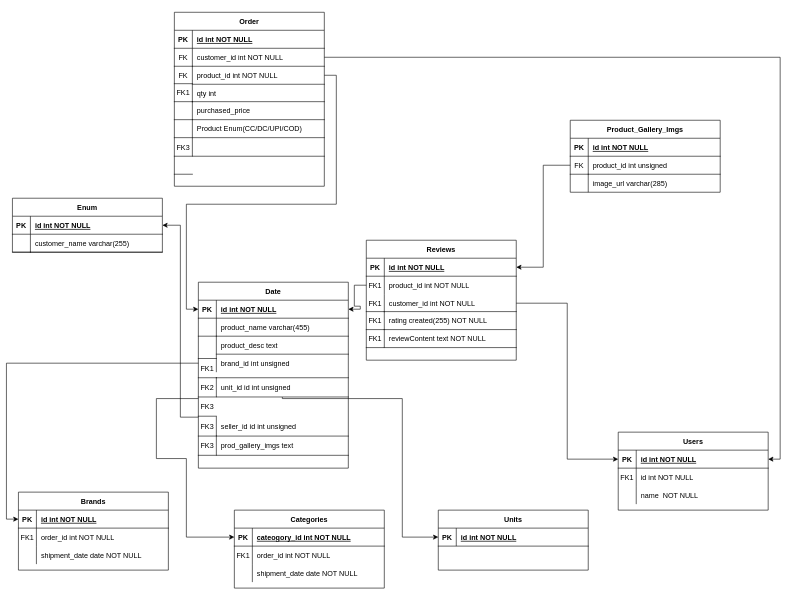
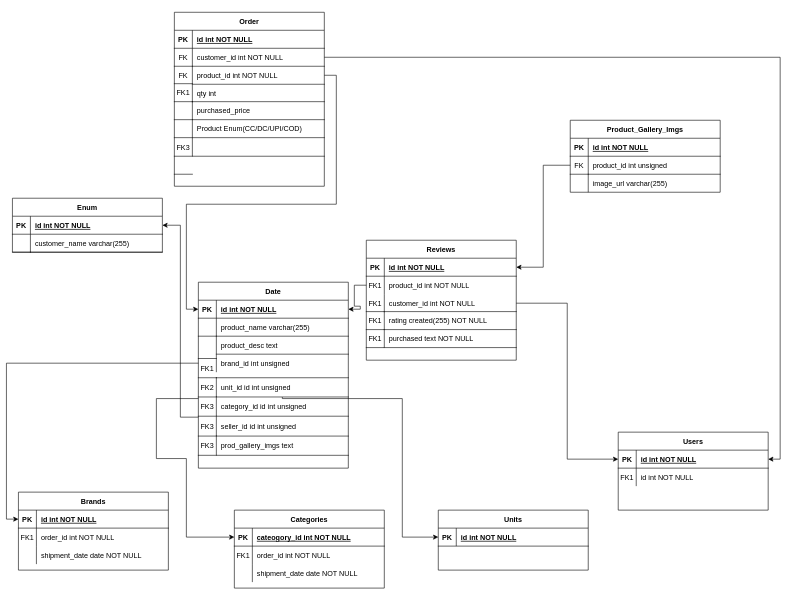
node "image_url varchar(285)": label "image_url varchar(285)" -> "image_url varchar(255)"
node "product_name varchar(455)": label "product_name varchar(455)" -> "product_name varchar(255)"
node "reviewContent text NOT NULL": label "reviewContent text NOT NULL" -> "purchased text NOT NULL"
node "category_id id int unsigned": added
node "name NOT NULL": removed
